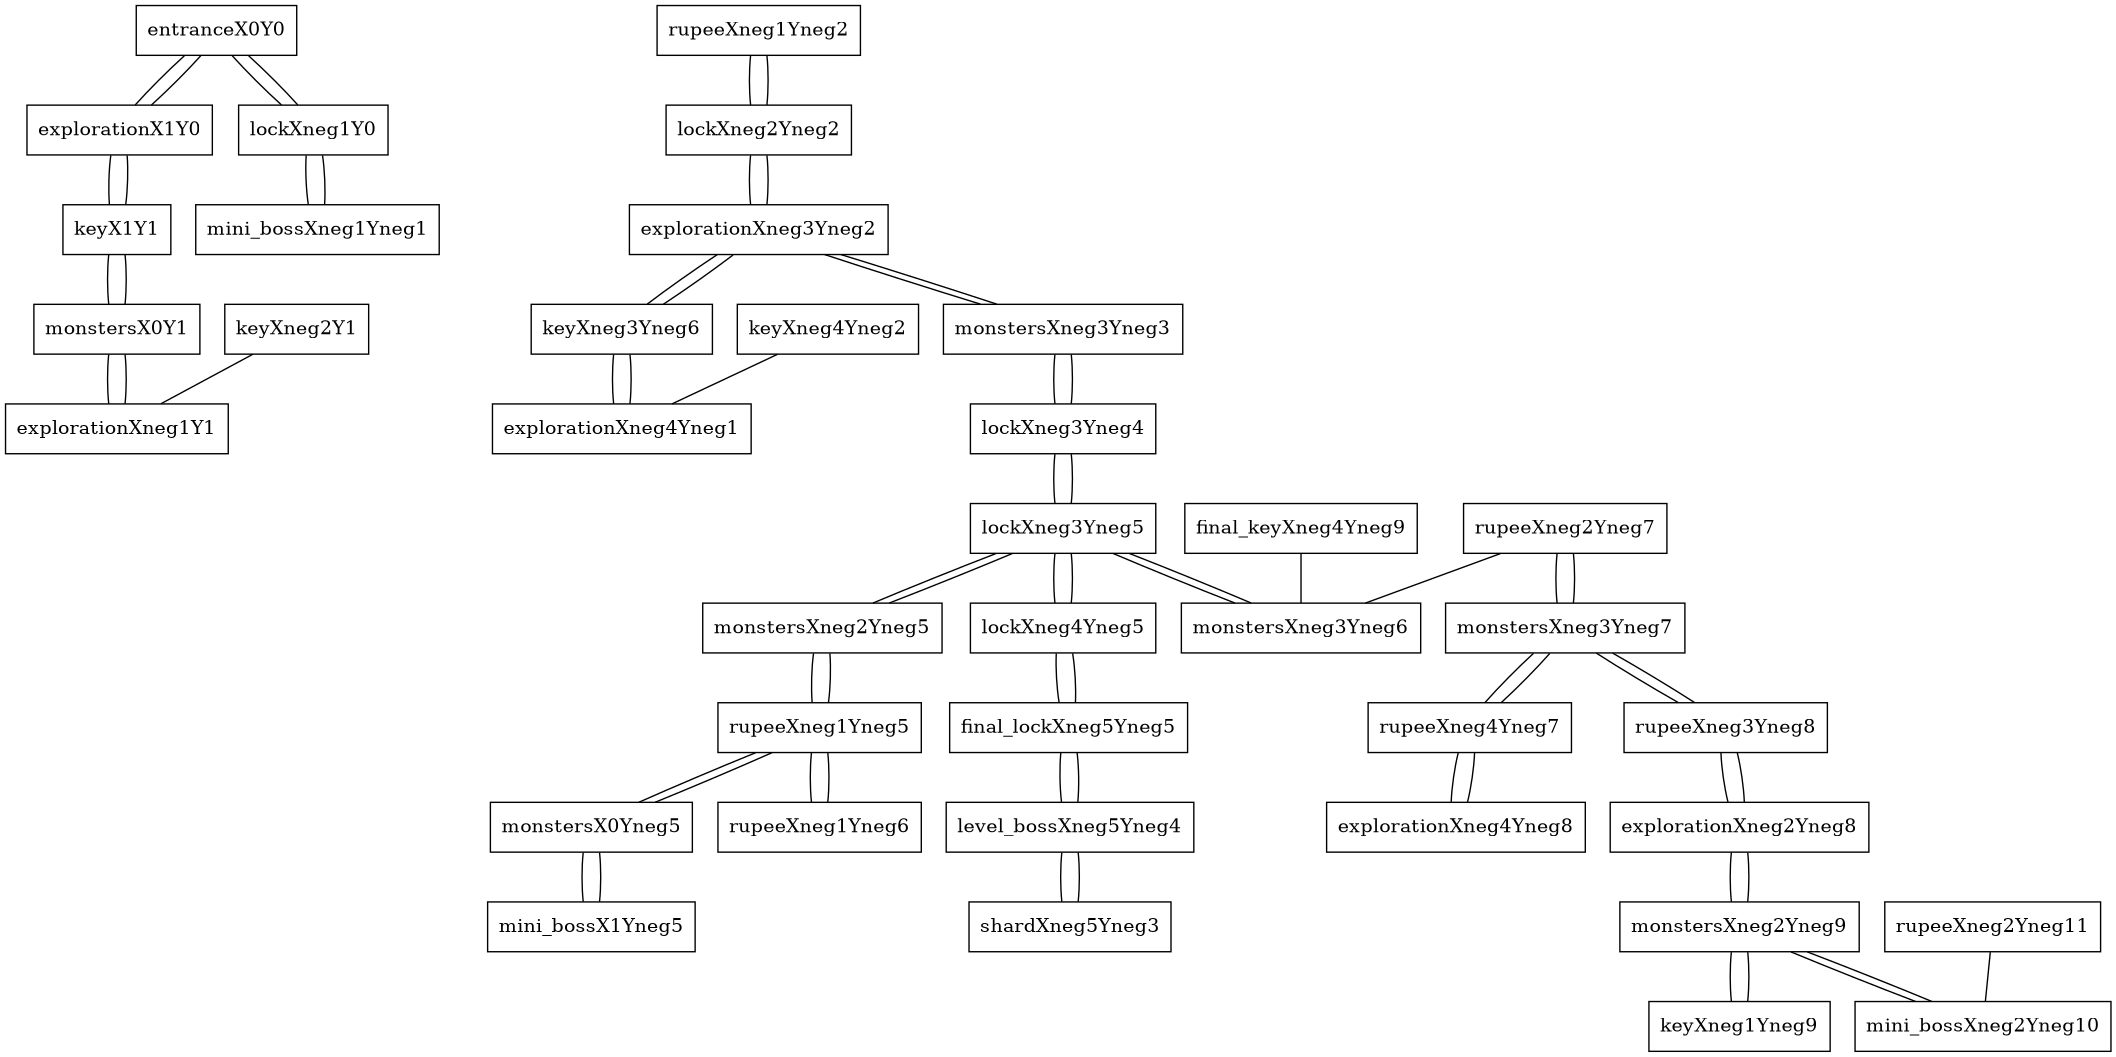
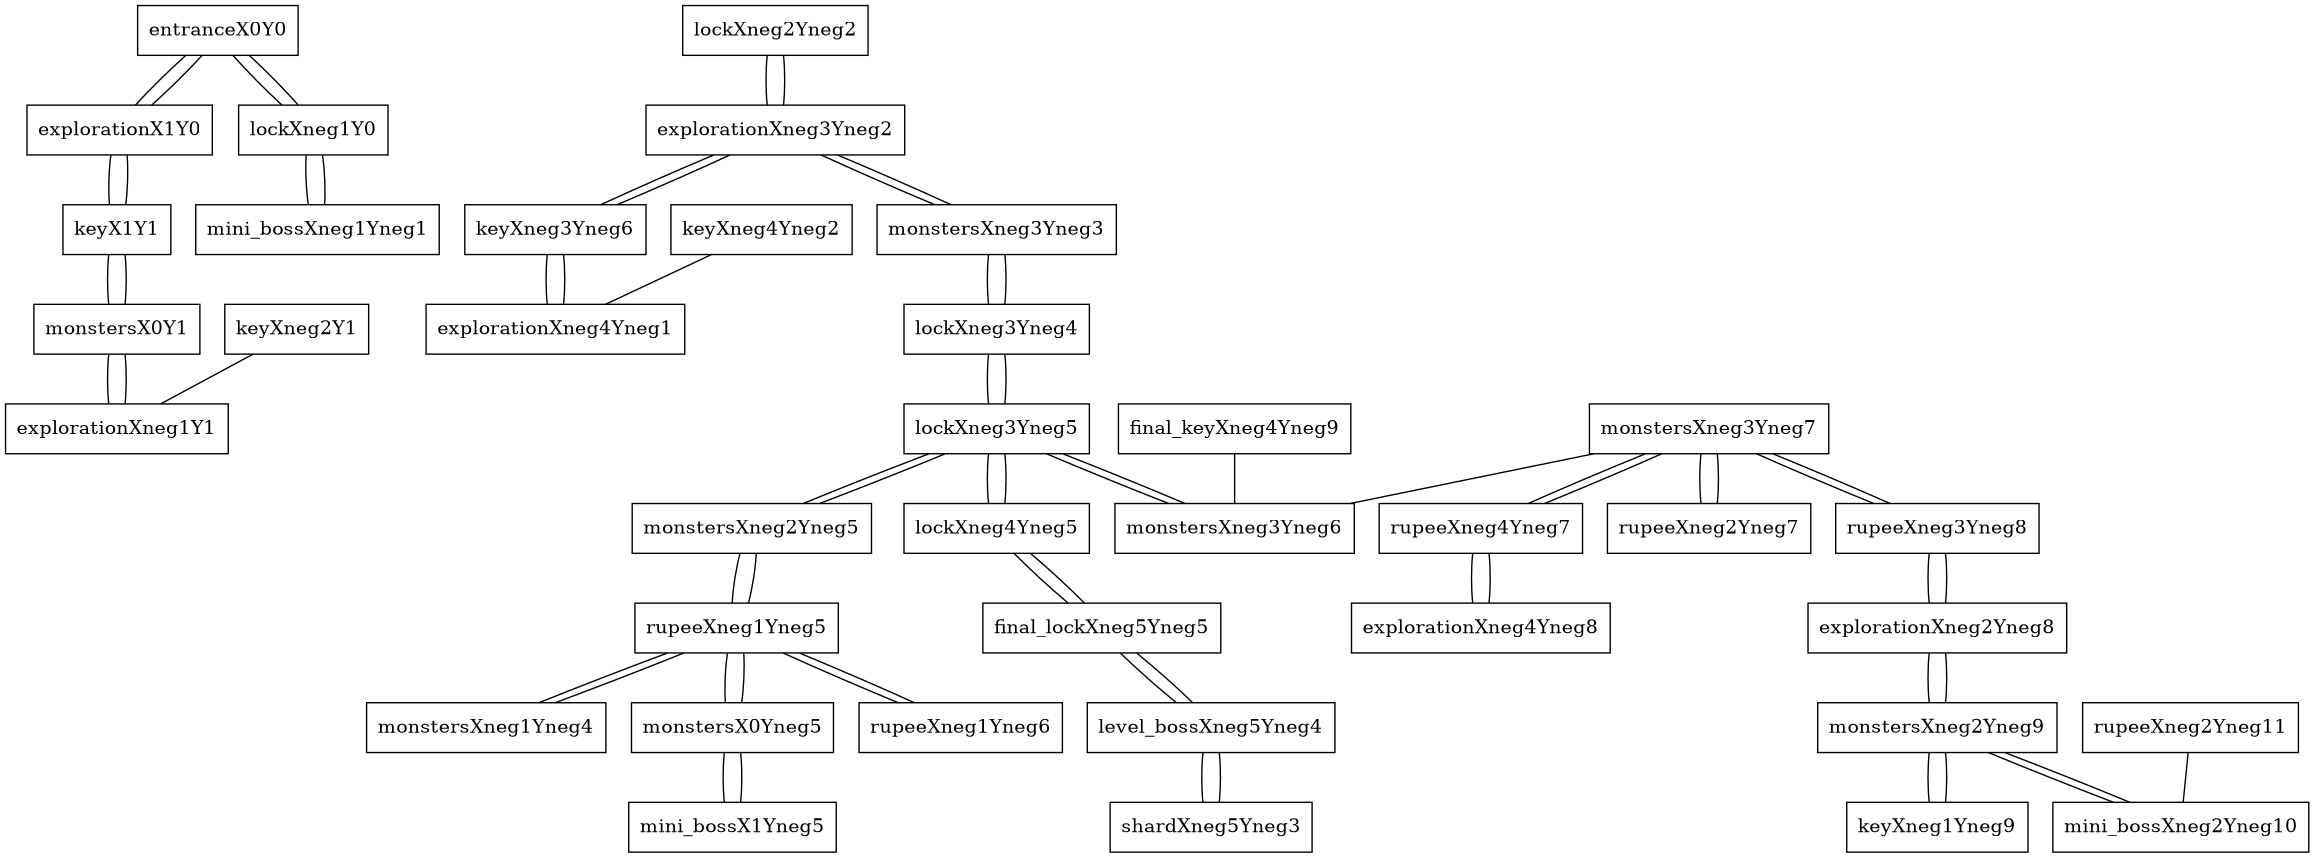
node "rupeeXneg1Yneg2": removed
edge "rupeeXneg2Yneg7" -- "monstersXneg3Yneg6": now "monstersXneg3Yneg7" -- "monstersXneg3Yneg6"
node "monstersXneg1Yneg4": added
